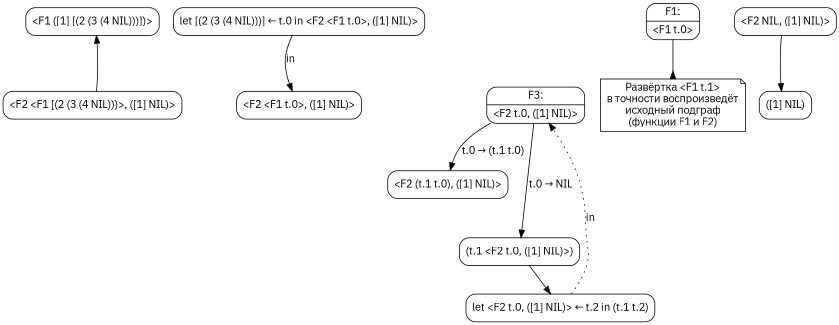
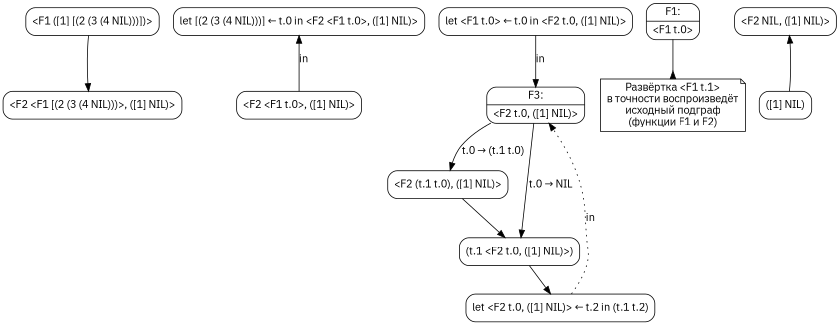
node "let <F1 t.0> ← t.0 in <F2 t.0, ([1] NIL)>": added
edge "let [(2 (3 (4 NIL)))] ← t.0 in <F2 <F1 t.0>, ([1] NIL)>" -> "<F2 <F1 t.0>, ([1] NIL)>": reversed
edge "<F2 NIL, ([1] NIL)>" -> "([1] NIL)": reversed
edge "<F2 <F1 [(2 (3 (4 NIL)))>, ([1] NIL)>" -> "<F1 ([1] [(2 (3 (4 NIL)))])>": reversed
edge "<F2 (t.1 t.0), ([1] NIL)>" -> "(t.1 <F2 t.0, ([1] NIL)>)": added
